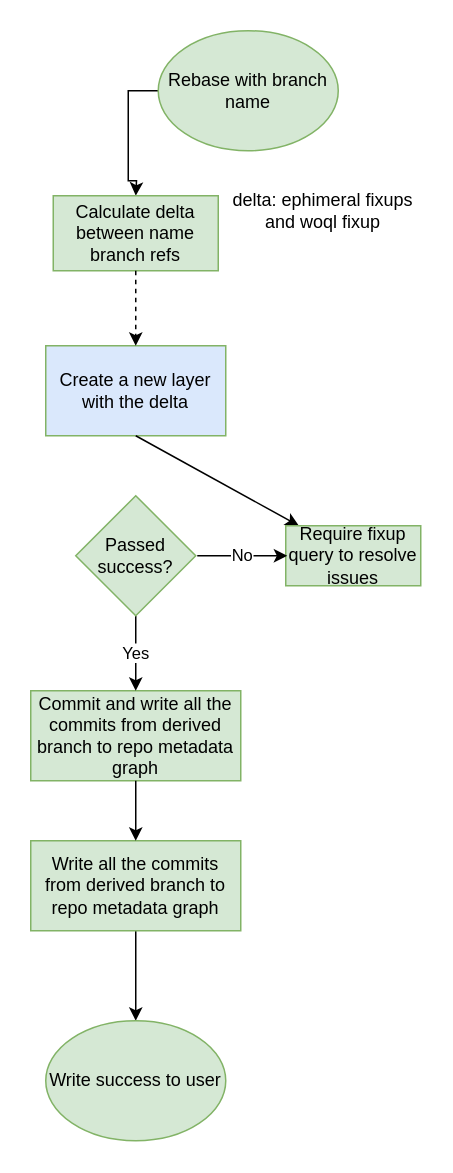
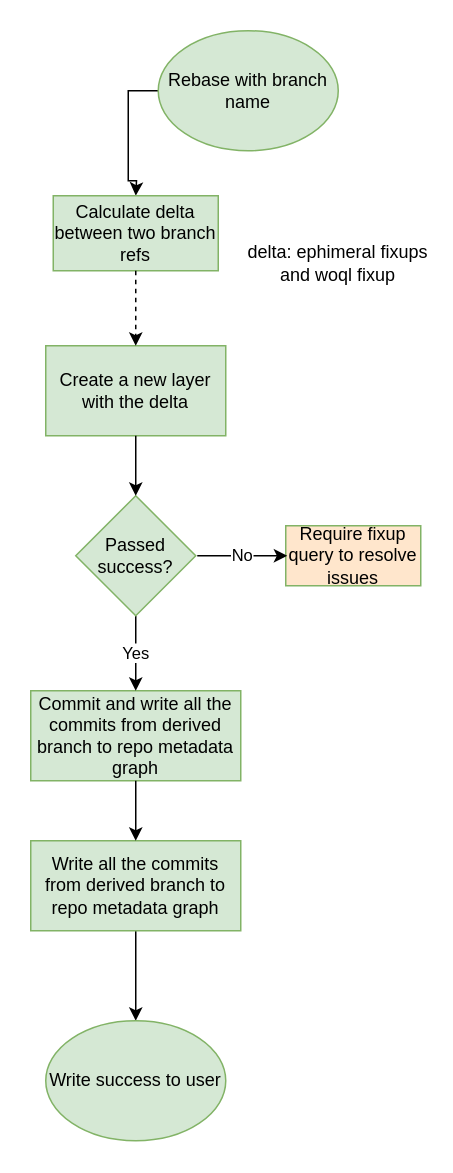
node "delta: ephimeral fixups and woql fixup": moved (323, 211) -> (338, 263)
node "Calculate delta between name branch refs": label "Calculate delta between name branch refs" -> "Calculate delta between two branch refs"
node "Create a new layer with the delta": fillcolor #dae8fc -> #d5e8d4
edge "Create a new layer with the delta" -> "Require fixup query to resolve issues": now "Create a new layer with the delta" -> "Passed success?"
node "Require fixup query to resolve issues": fillcolor #d5e8d4 -> #ffe6cc
